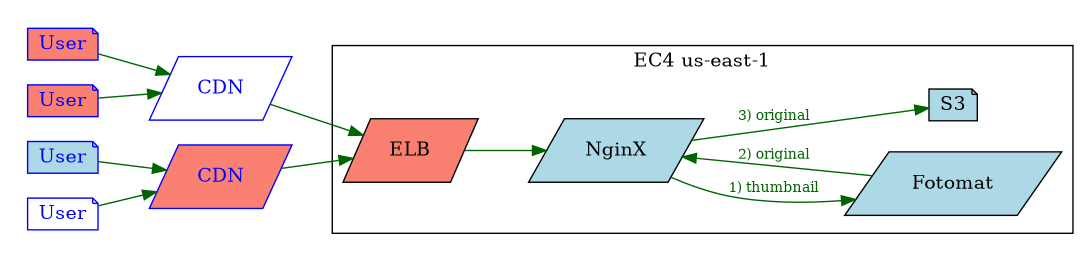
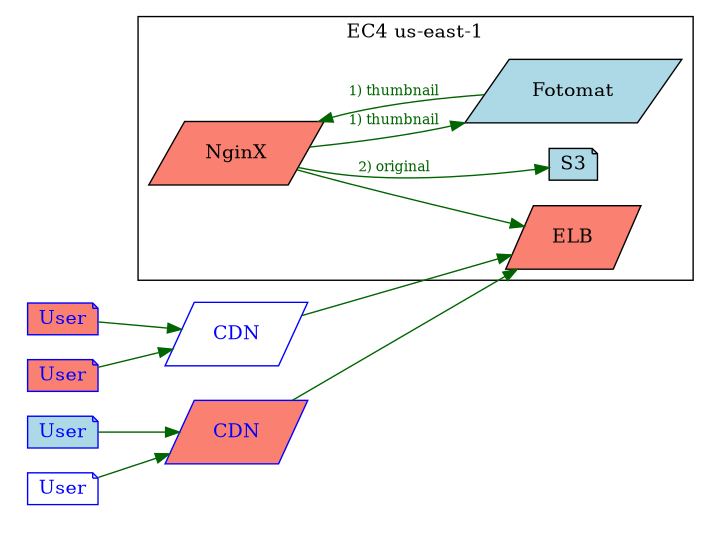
edge "NginX" -> "S3": label "3) original" -> "2) original"
edge "ELB" -> "NginX": reversed
node "NginX": fillcolor lightblue -> salmon
edge "Fotomat" -> "NginX": label "2) original" -> "1) thumbnail"
